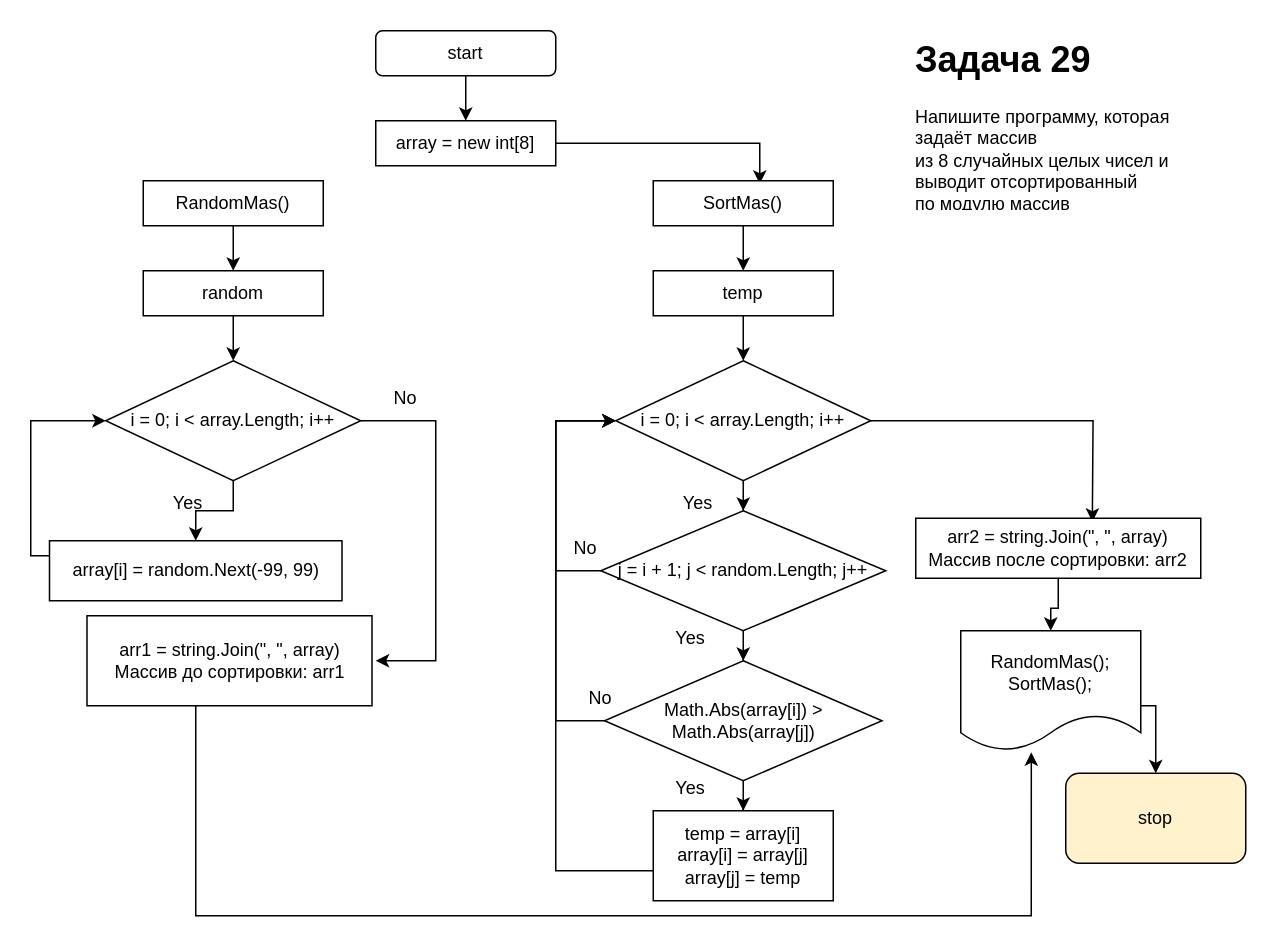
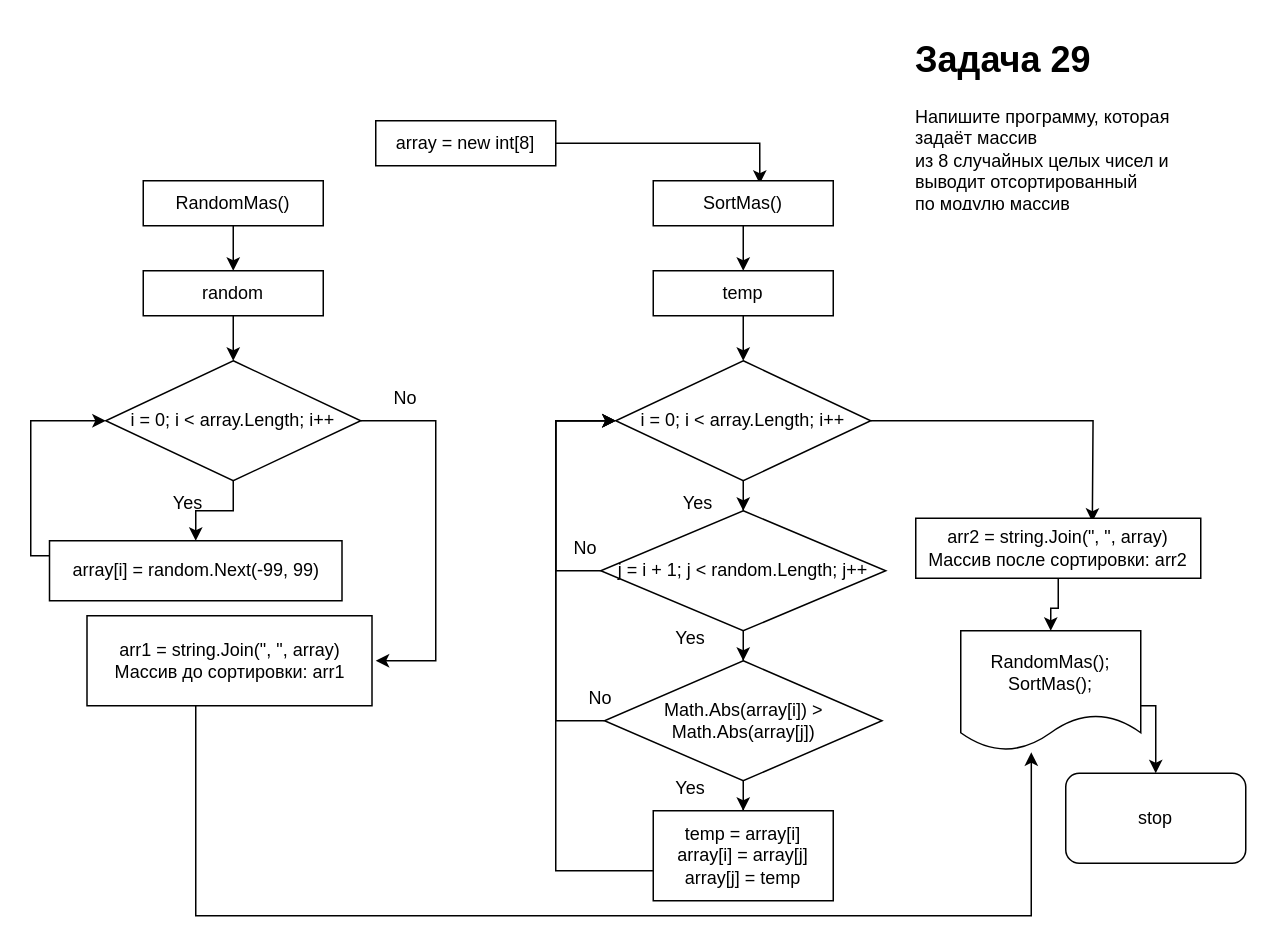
node "start": removed
edge "start" -> "array = new int[8]": removed
node "stop": fillcolor #fff2cc -> #ffffff
